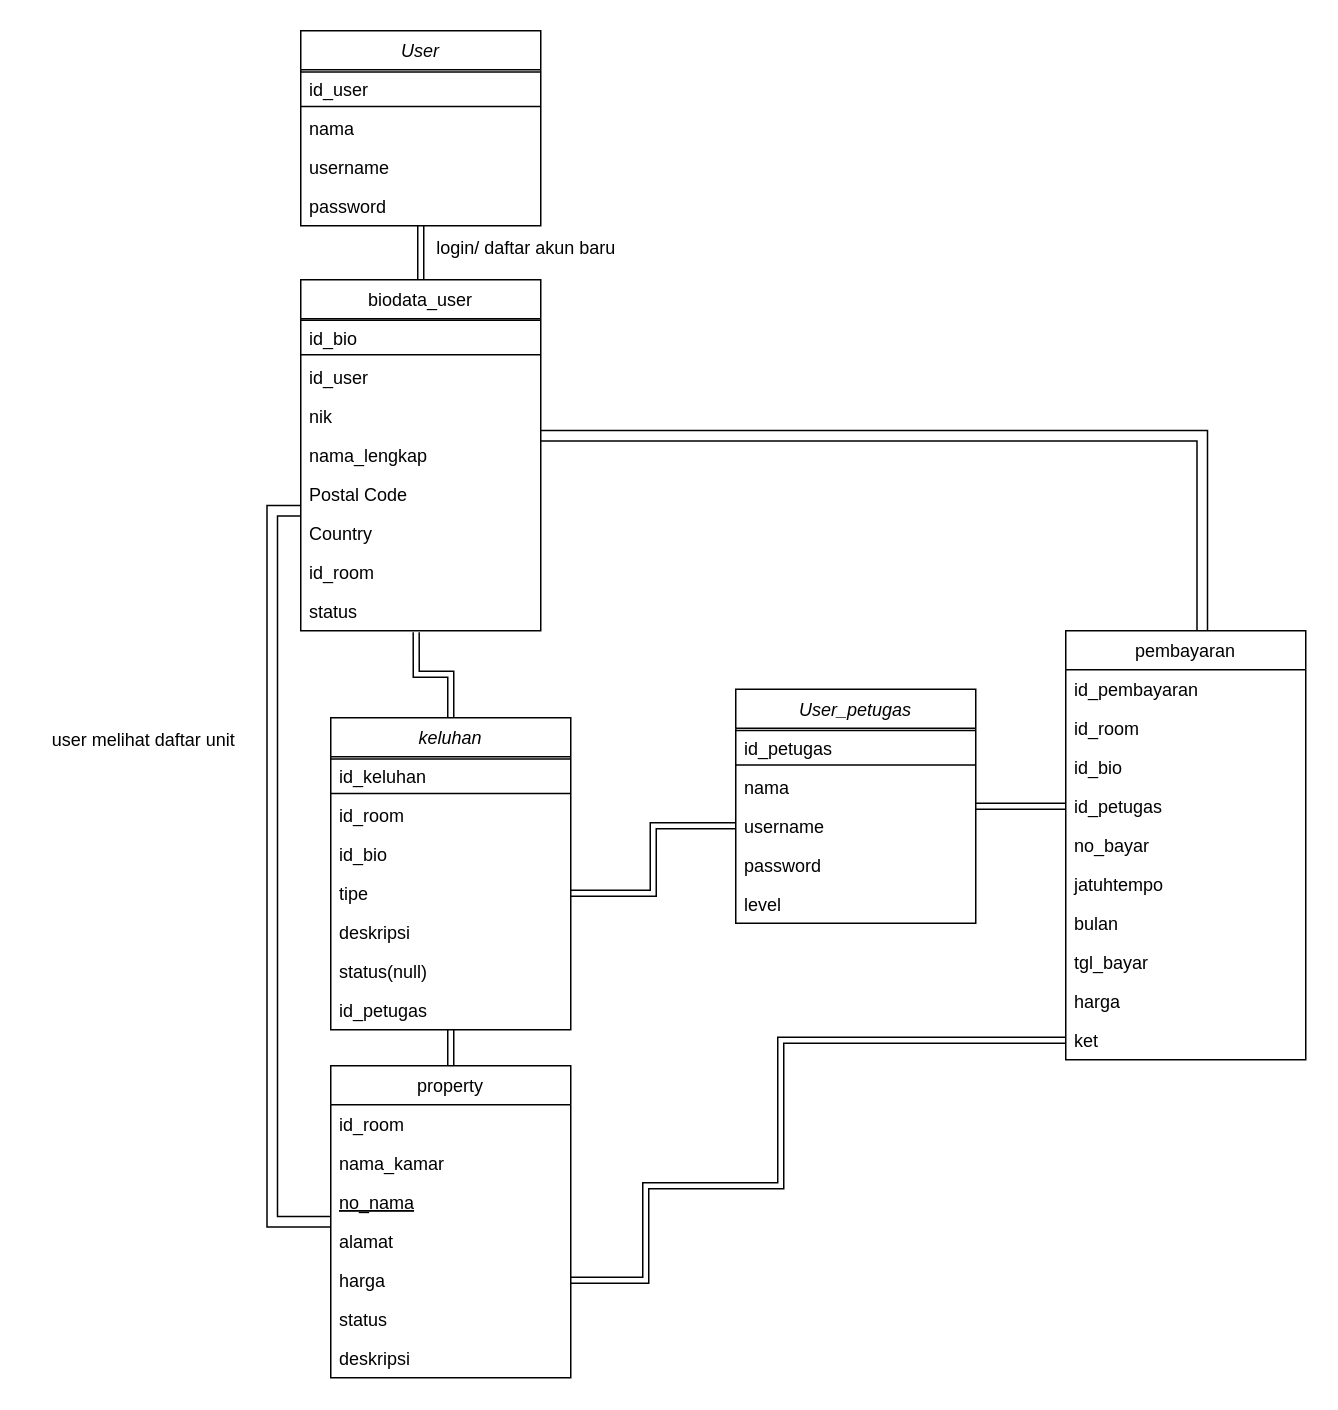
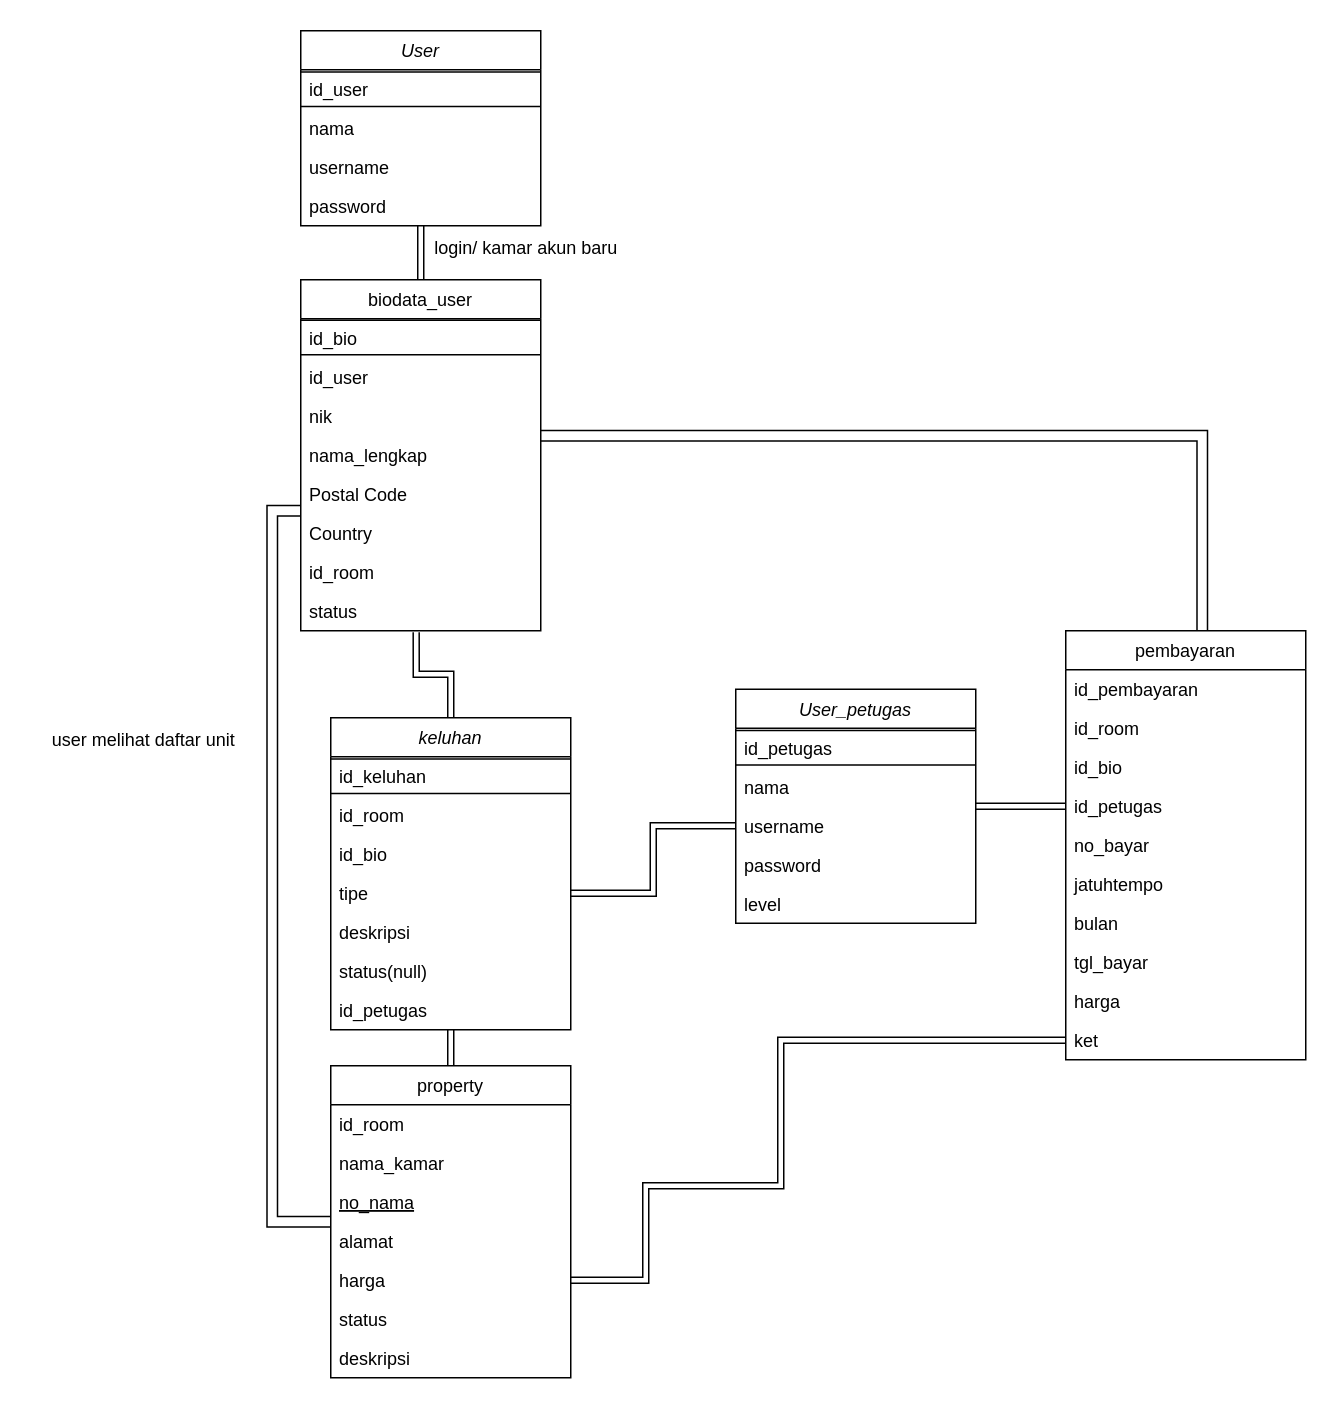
node "login/ daftar akun baru": label "login/ daftar akun baru" -> "login/ kamar akun baru"
